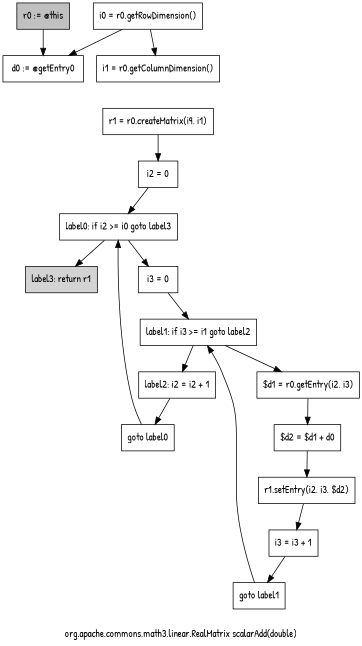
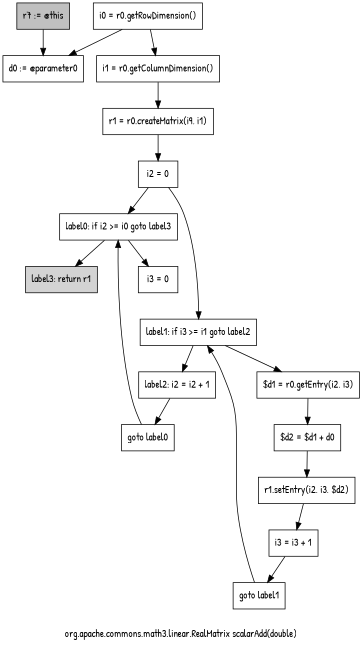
node "r0 := @this": label "r0 := @this" -> "r7 := @this"
node "d0 := @getEntry0": label "d0 := @getEntry0" -> "d0 := @parameter0"
edge "i1 = r0.getColumnDimension()" -> "r1 = r0.createMatrix(i9, i1)": added
edge "i3 = 0" -> "label1: if i3 >= i1 goto label2": now "i2 = 0" -> "label1: if i3 >= i1 goto label2"
